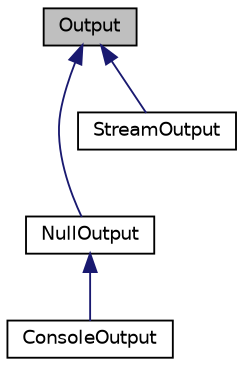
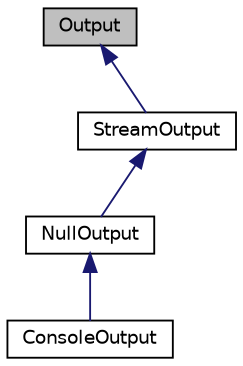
edge "NullOutput" -> "Output": now "NullOutput" -> "StreamOutput"
